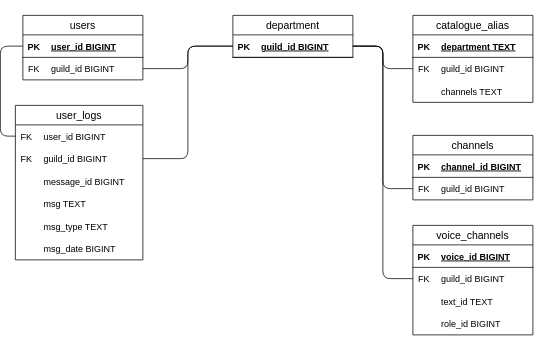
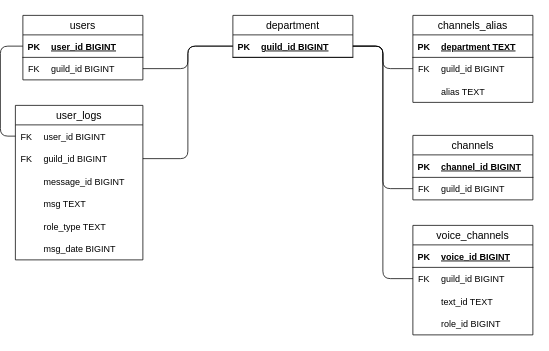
node "catalogue_alias": label "catalogue_alias" -> "channels_alias"
node "channels TEXT": label "channels TEXT" -> "alias TEXT"
node "msg_type TEXT": label "msg_type TEXT" -> "role_type TEXT"
